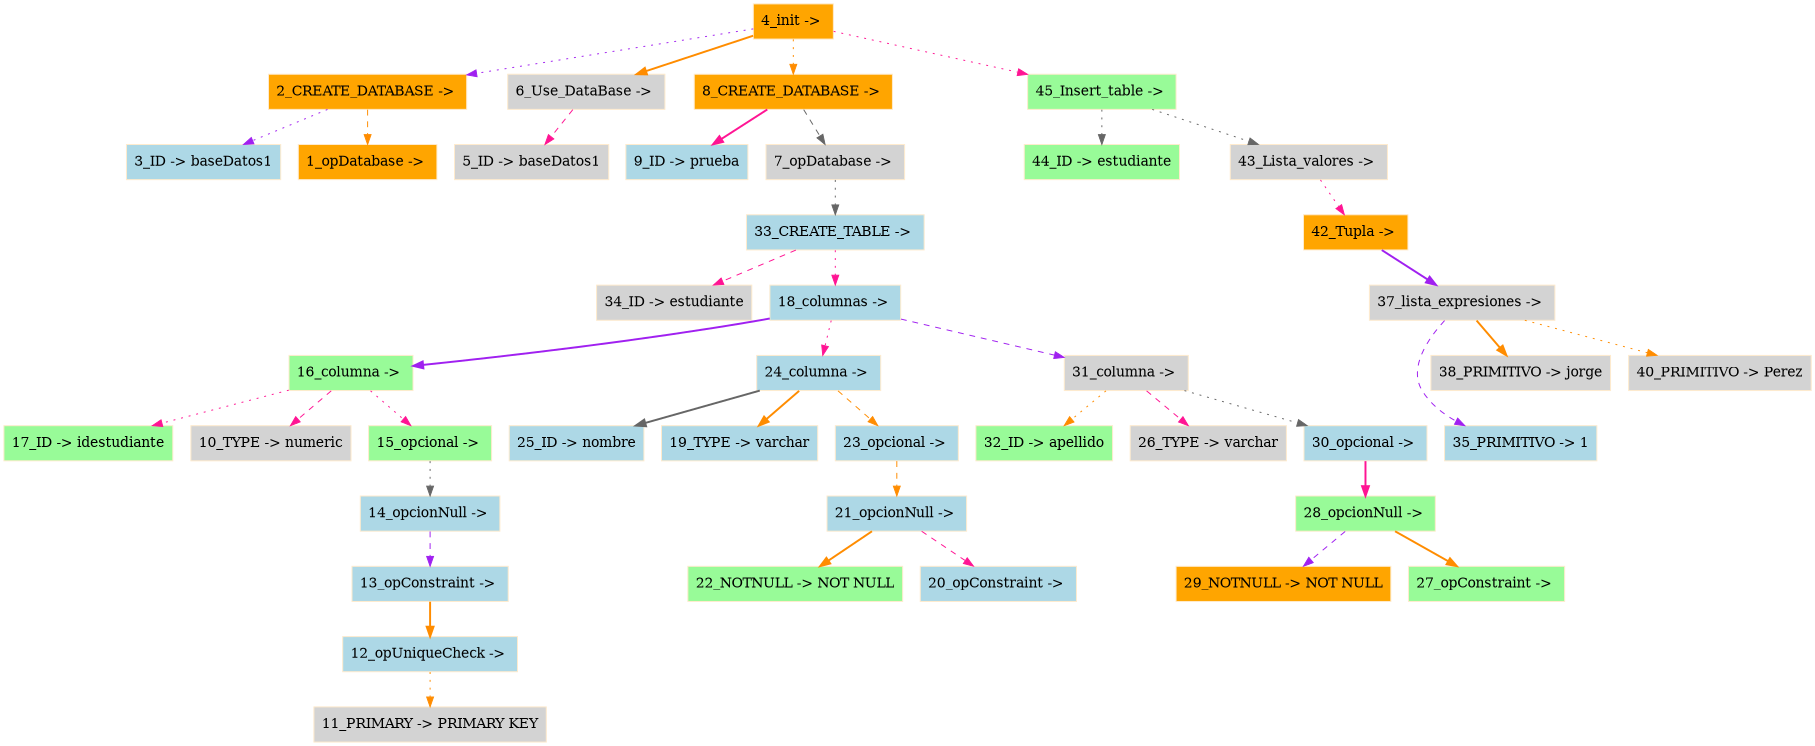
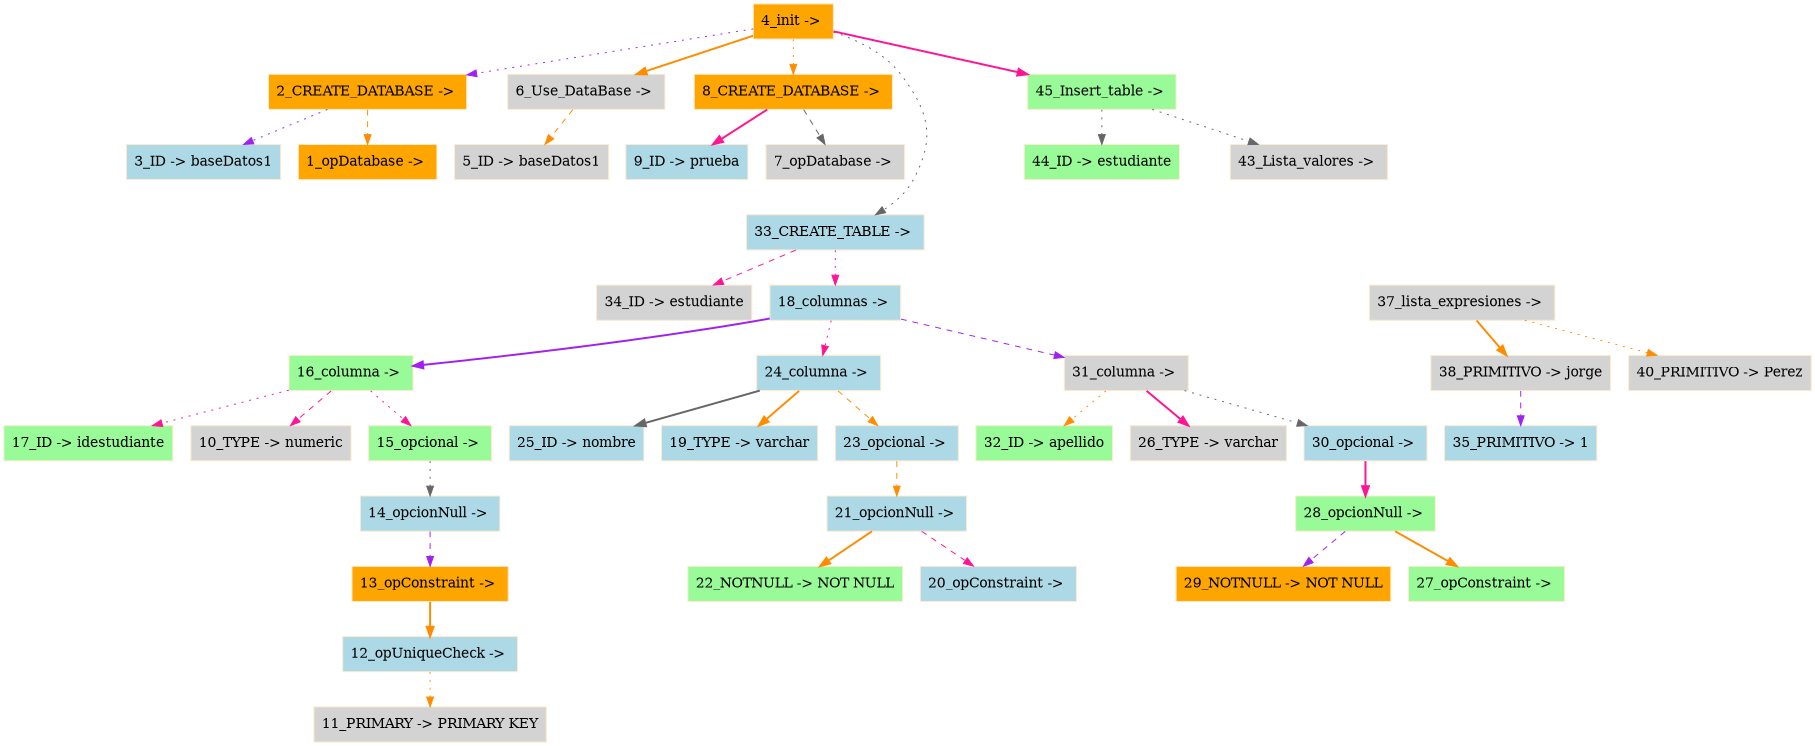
edge "4_init ->" -> "45_Insert_table ->": style dotted -> bold
edge "6_Use_DataBase ->" -> "5_ID -> baseDatos1": color deeppink -> darkorange
edge "7_opDatabase ->" -> "33_CREATE_TABLE ->": now "4_init ->" -> "33_CREATE_TABLE ->"
node "42_Tupla ->": removed
edge "37_lista_expresiones ->" -> "35_PRIMITIVO -> 1": now "38_PRIMITIVO -> jorge" -> "35_PRIMITIVO -> 1"
edge "31_columna ->" -> "26_TYPE -> varchar": style dashed -> bold
node "13_opConstraint ->": fillcolor lightblue -> orange
